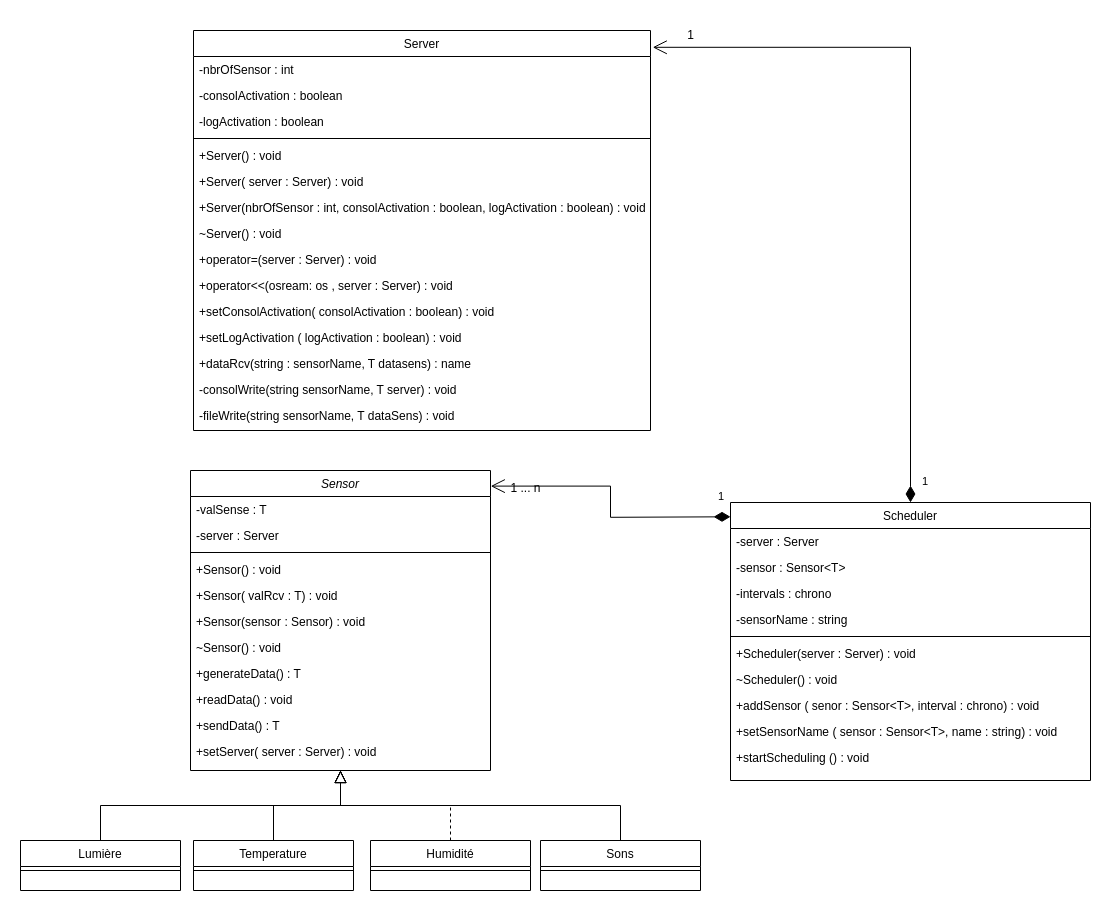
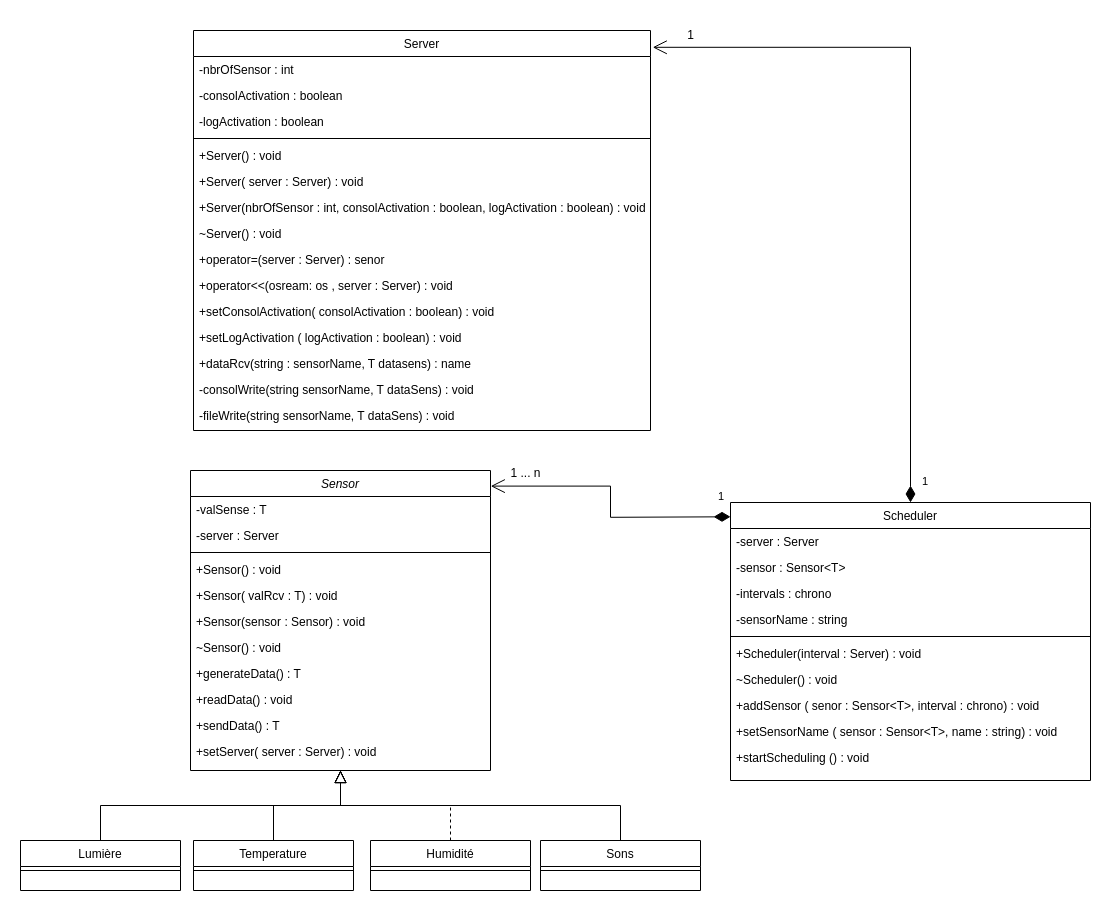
node "+operator=(server : Server) : void": label "+operator=(server : Server) : void" -> "+operator=(server : Server) : senor"
node "-consolWrite(string sensorName, T server) : void": label "-consolWrite(string sensorName, T server) : void" -> "-consolWrite(string sensorName, T dataSens) : void"
node "1 ... n": moved (526, 489) -> (526, 474)
node "+Scheduler(server : Server) : void": label "+Scheduler(server : Server) : void" -> "+Scheduler(interval : Server) : void"
